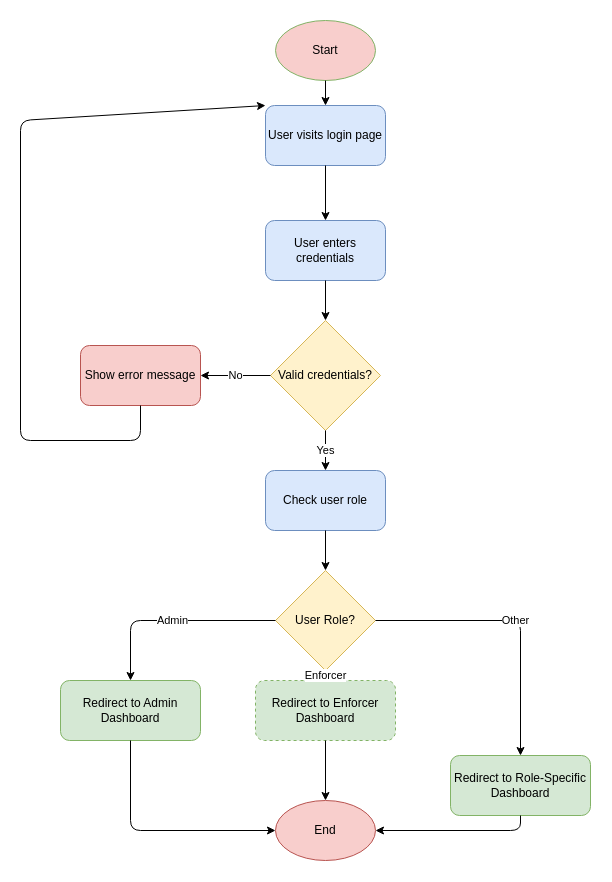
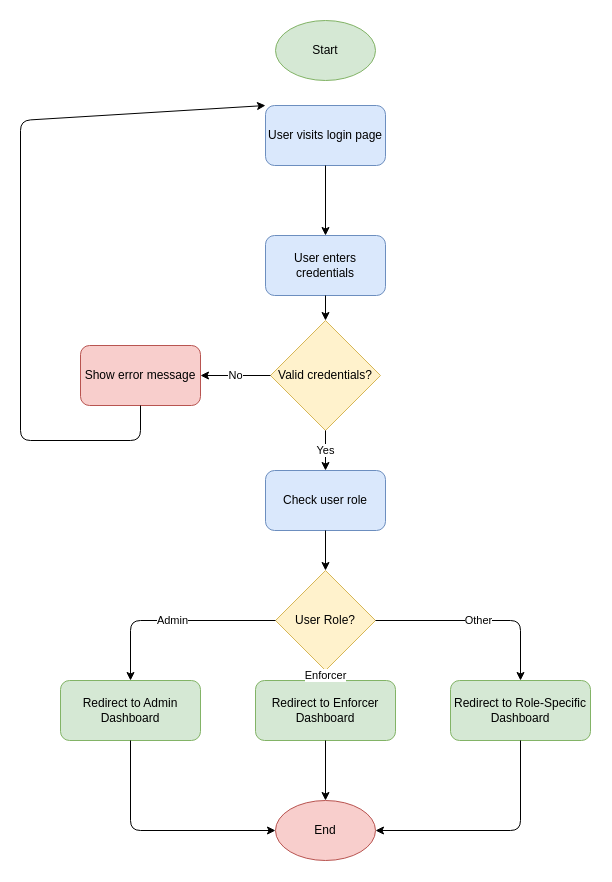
node "Start": fillcolor #f8cecc -> #d5e8d4
edge "Start" -> "User visits login page": removed
node "User enters credentials": moved (326, 251) -> (326, 266)
node "Redirect to Enforcer Dashboard": style dashed -> solid
node "Redirect to Role-Specific Dashboard": moved (521, 786) -> (521, 711)
